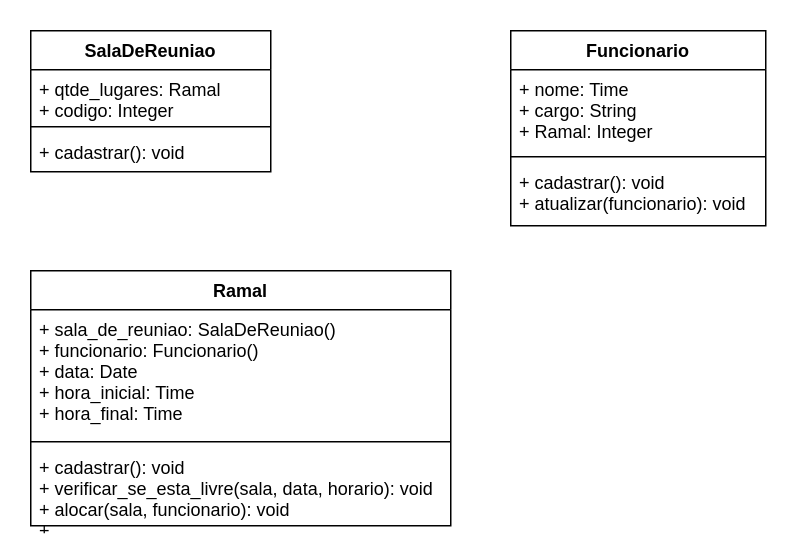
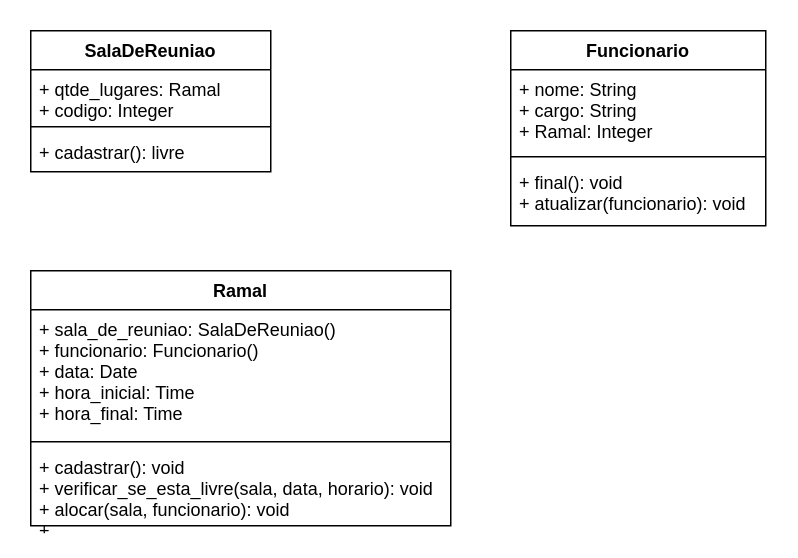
node "+ nome: Time + cargo: String + Ramal: Integer": label "+ nome: Time + cargo: String + Ramal: Integer" -> "+ nome: String + cargo: String + Ramal: Integer"
node "+ cadastrar(): void": label "+ cadastrar(): void" -> "+ cadastrar(): livre"
node "+ cadastrar(): void + atualizar(funcionario): void": label "+ cadastrar(): void + atualizar(funcionario): void" -> "+ final(): void + atualizar(funcionario): void"
